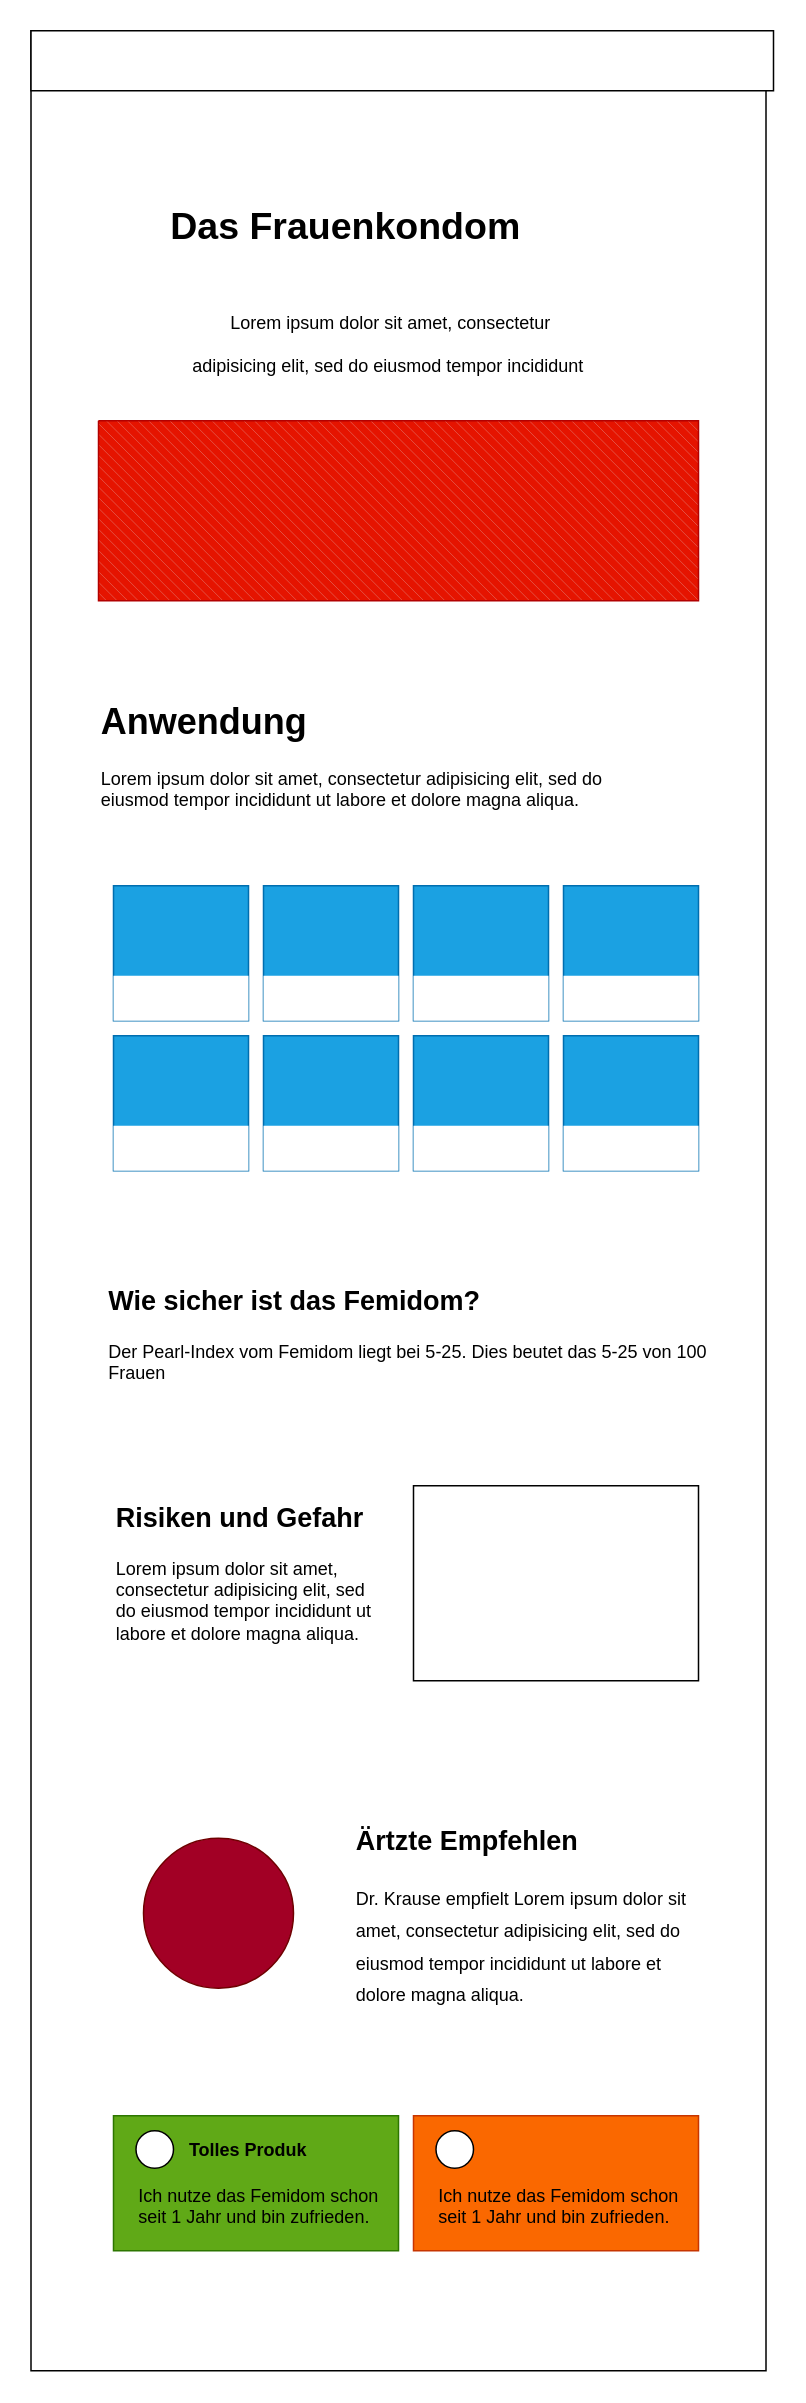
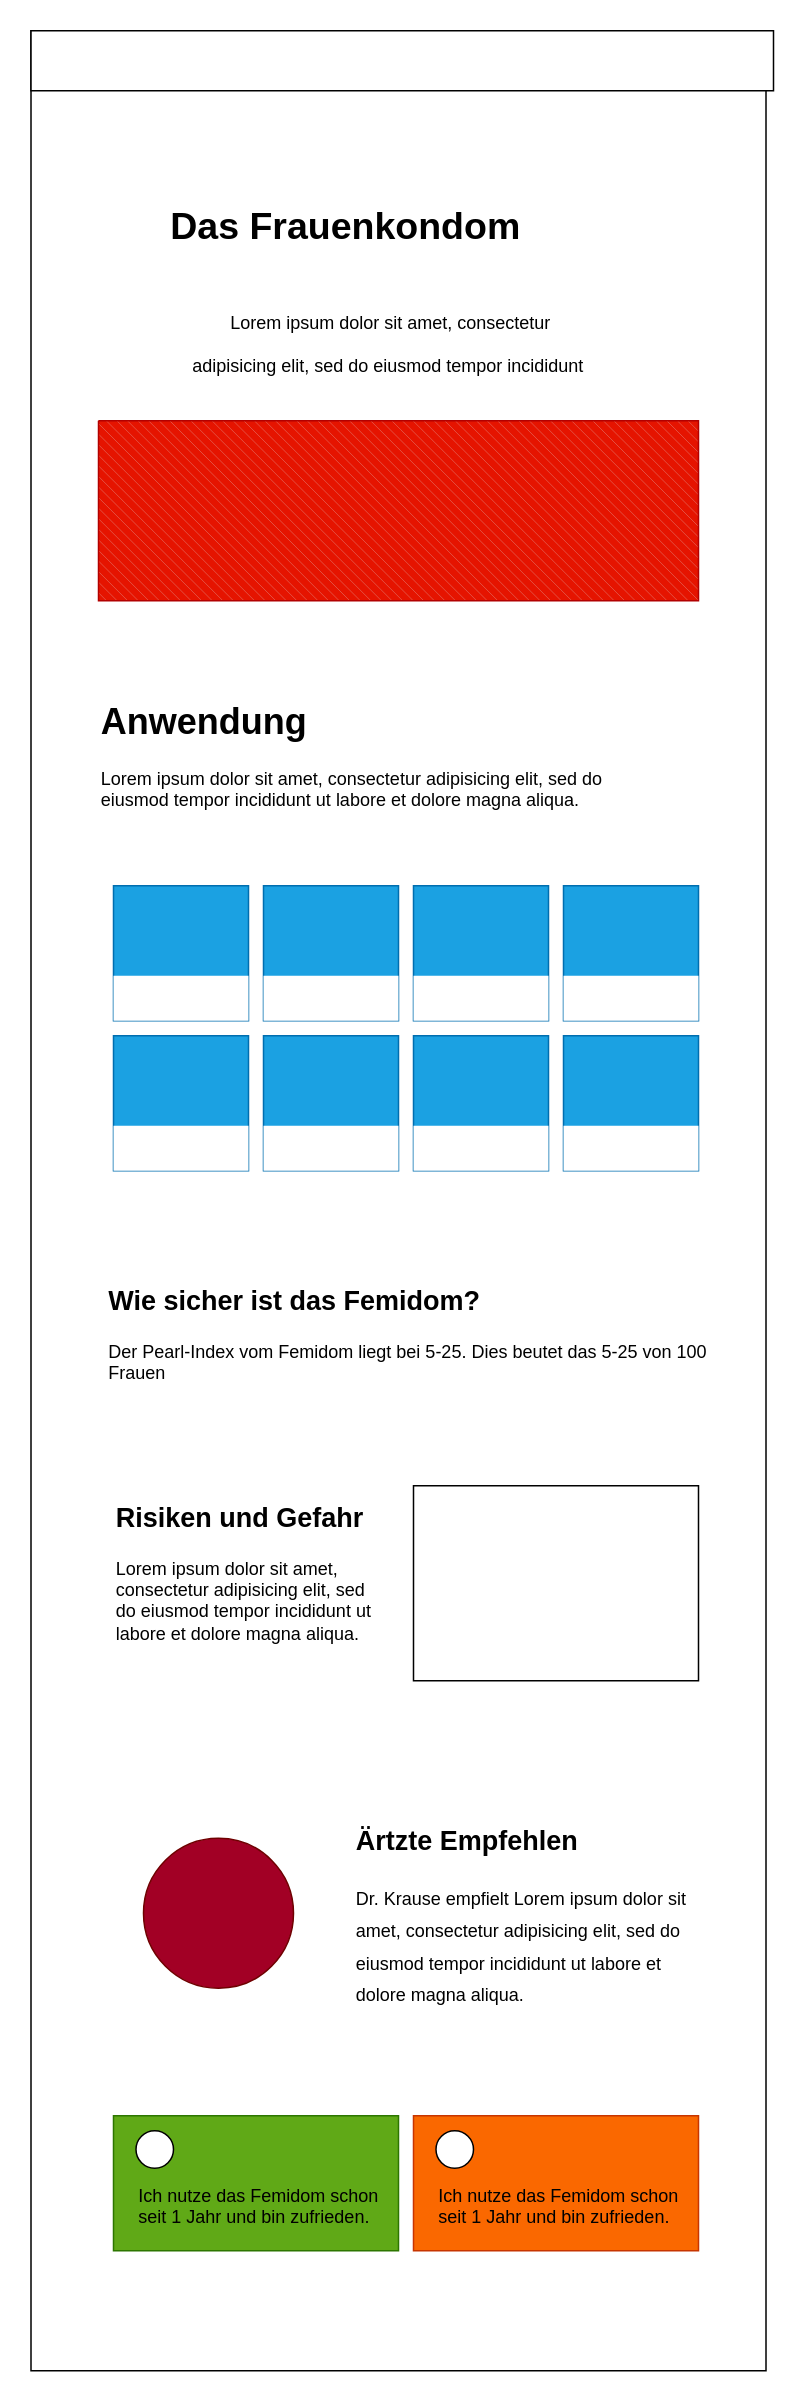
node "Tolles Produk": removed
